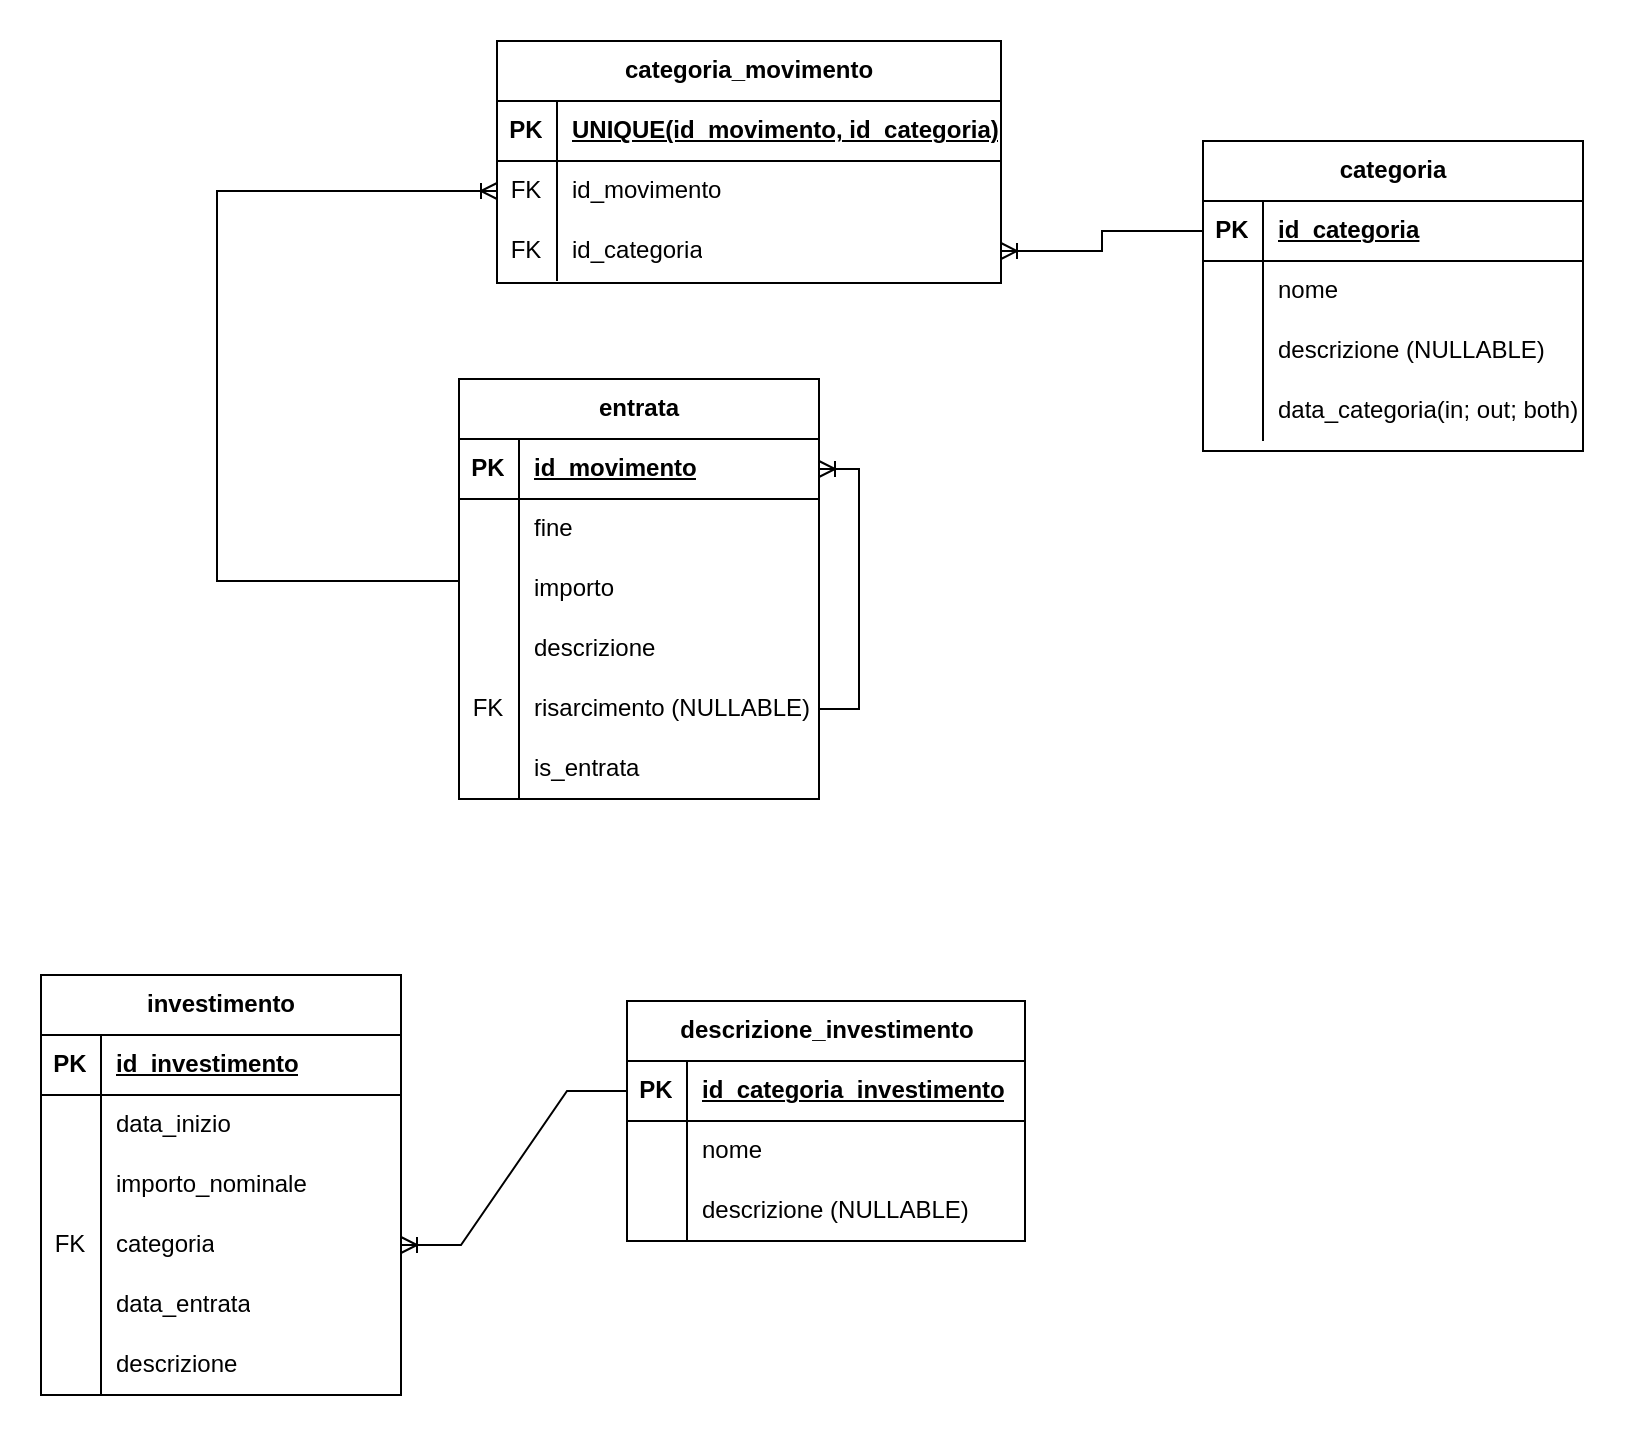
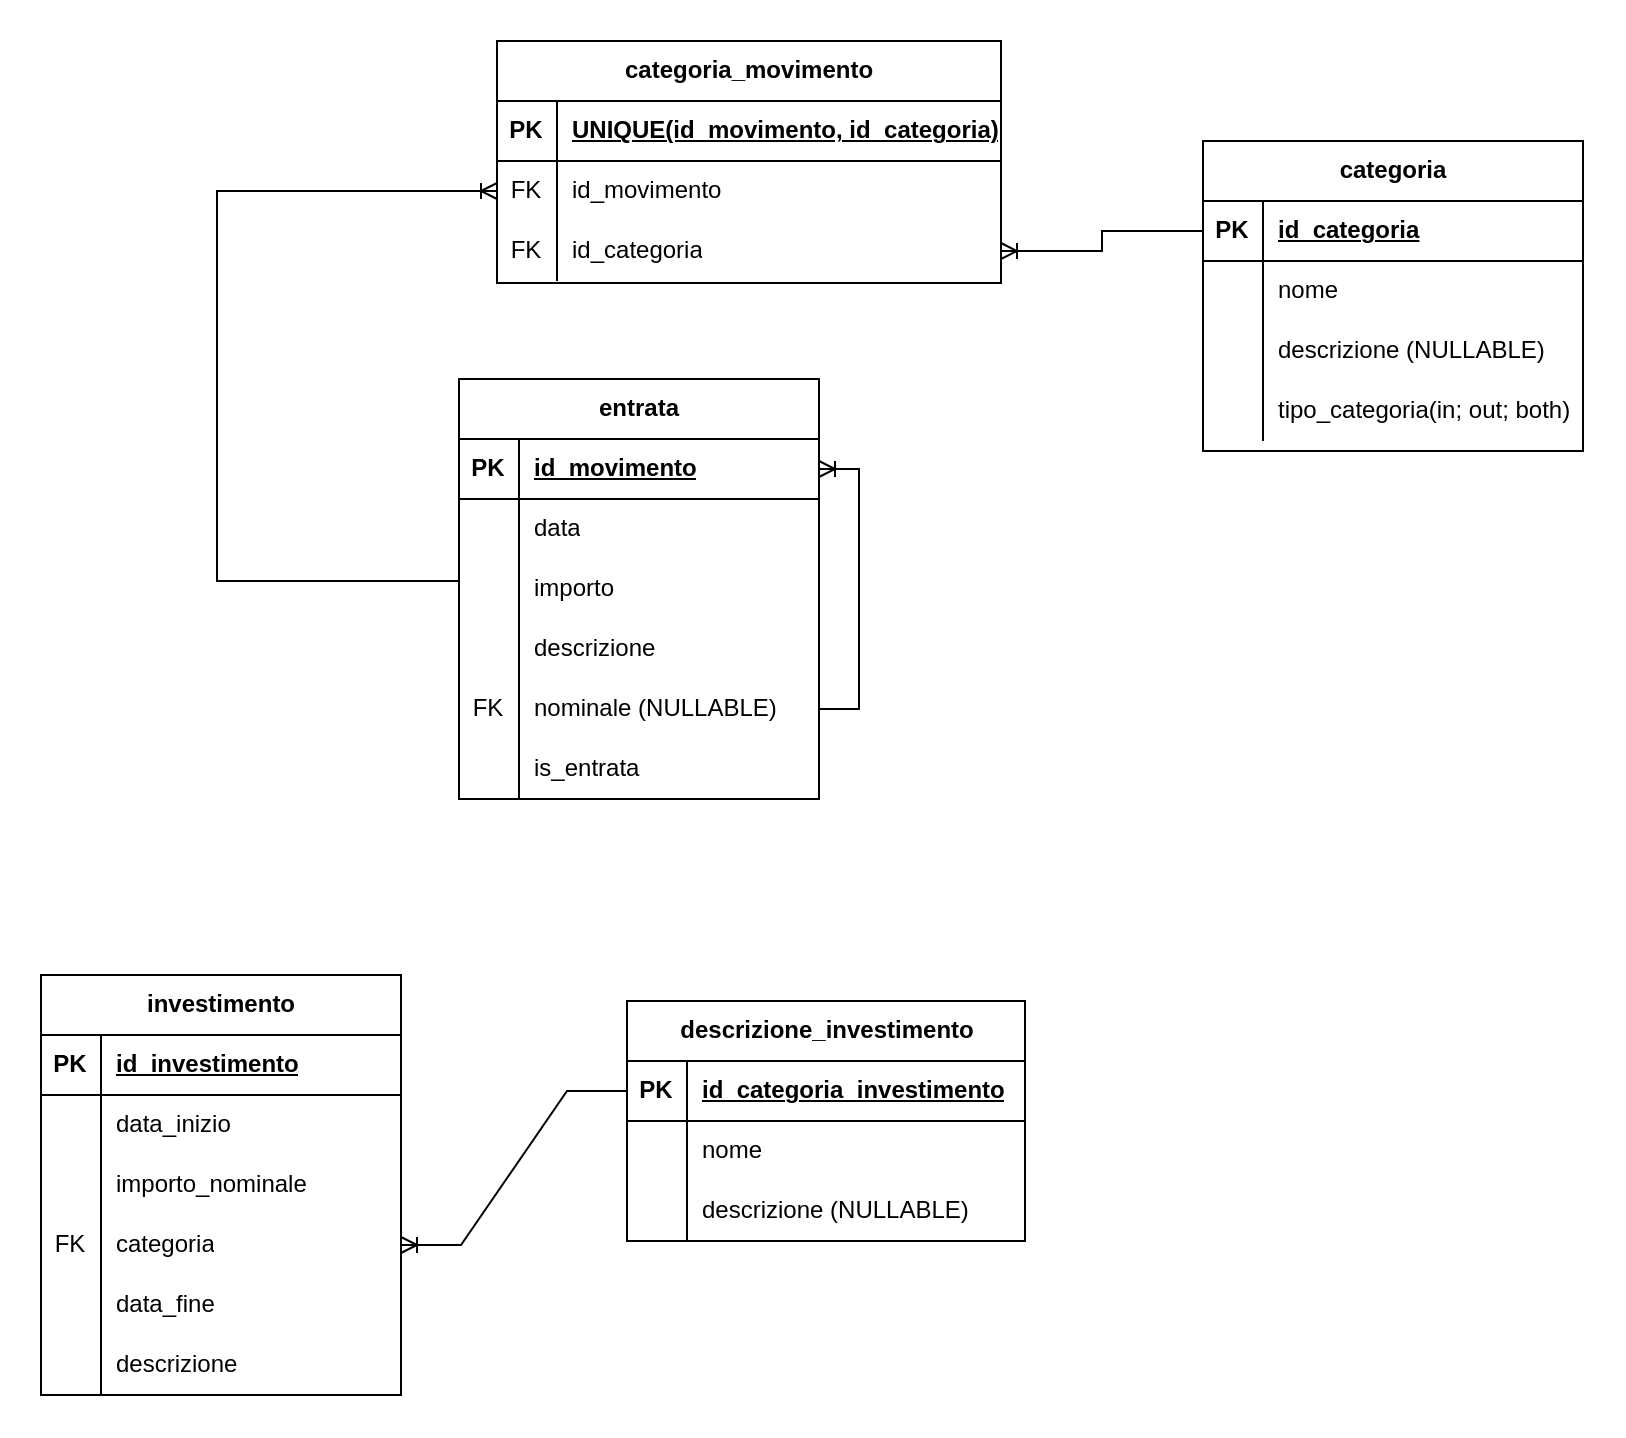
node "data_categoria(in; out; both)": label "data_categoria(in; out; both)" -> "tipo_categoria(in; out; both)"
node "fine": label "fine" -> "data"
node "risarcimento (NULLABLE)": label "risarcimento (NULLABLE)" -> "nominale (NULLABLE)"
node "data_entrata": label "data_entrata" -> "data_fine"
